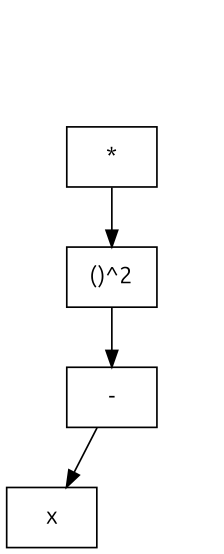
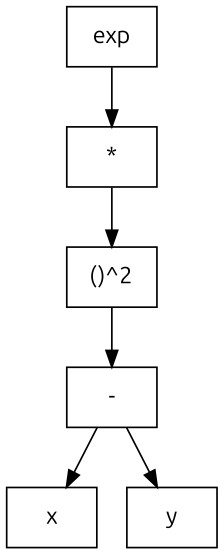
node "exp": added
node "y": added
